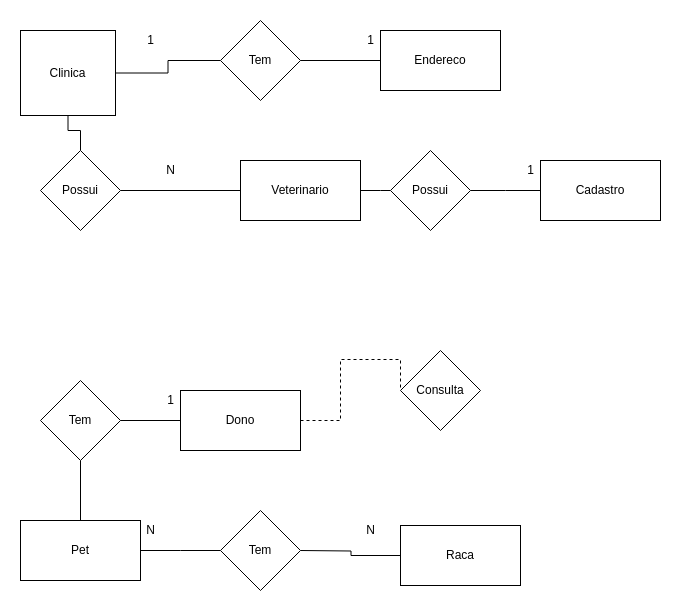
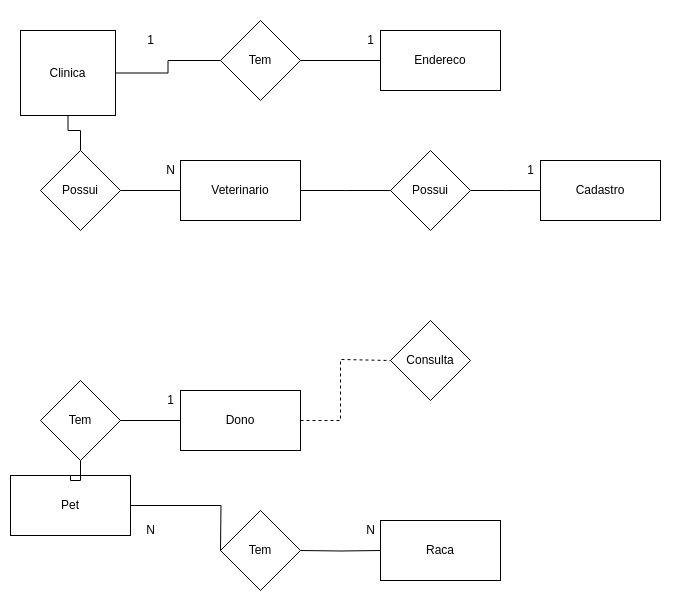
node "Veterinario": moved (301, 191) -> (241, 191)
node "Consulta": moved (441, 391) -> (431, 361)
node "Pet": moved (81, 551) -> (71, 506)
node "Raca": moved (461, 556) -> (441, 551)
